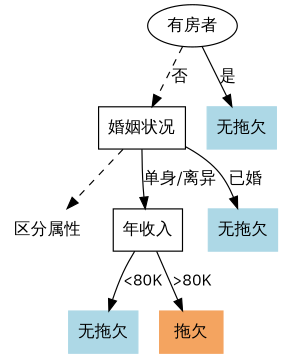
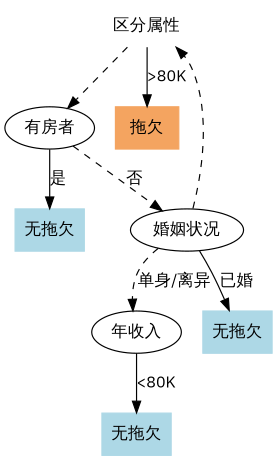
edge "区分属性" -> "有房者": added
node "婚姻状况": shape box -> ellipse
edge "婚姻状况" -> "年收入": style solid -> dashed
node "年收入": shape box -> ellipse
edge "年收入" -> "拖欠": now "区分属性" -> "拖欠"
